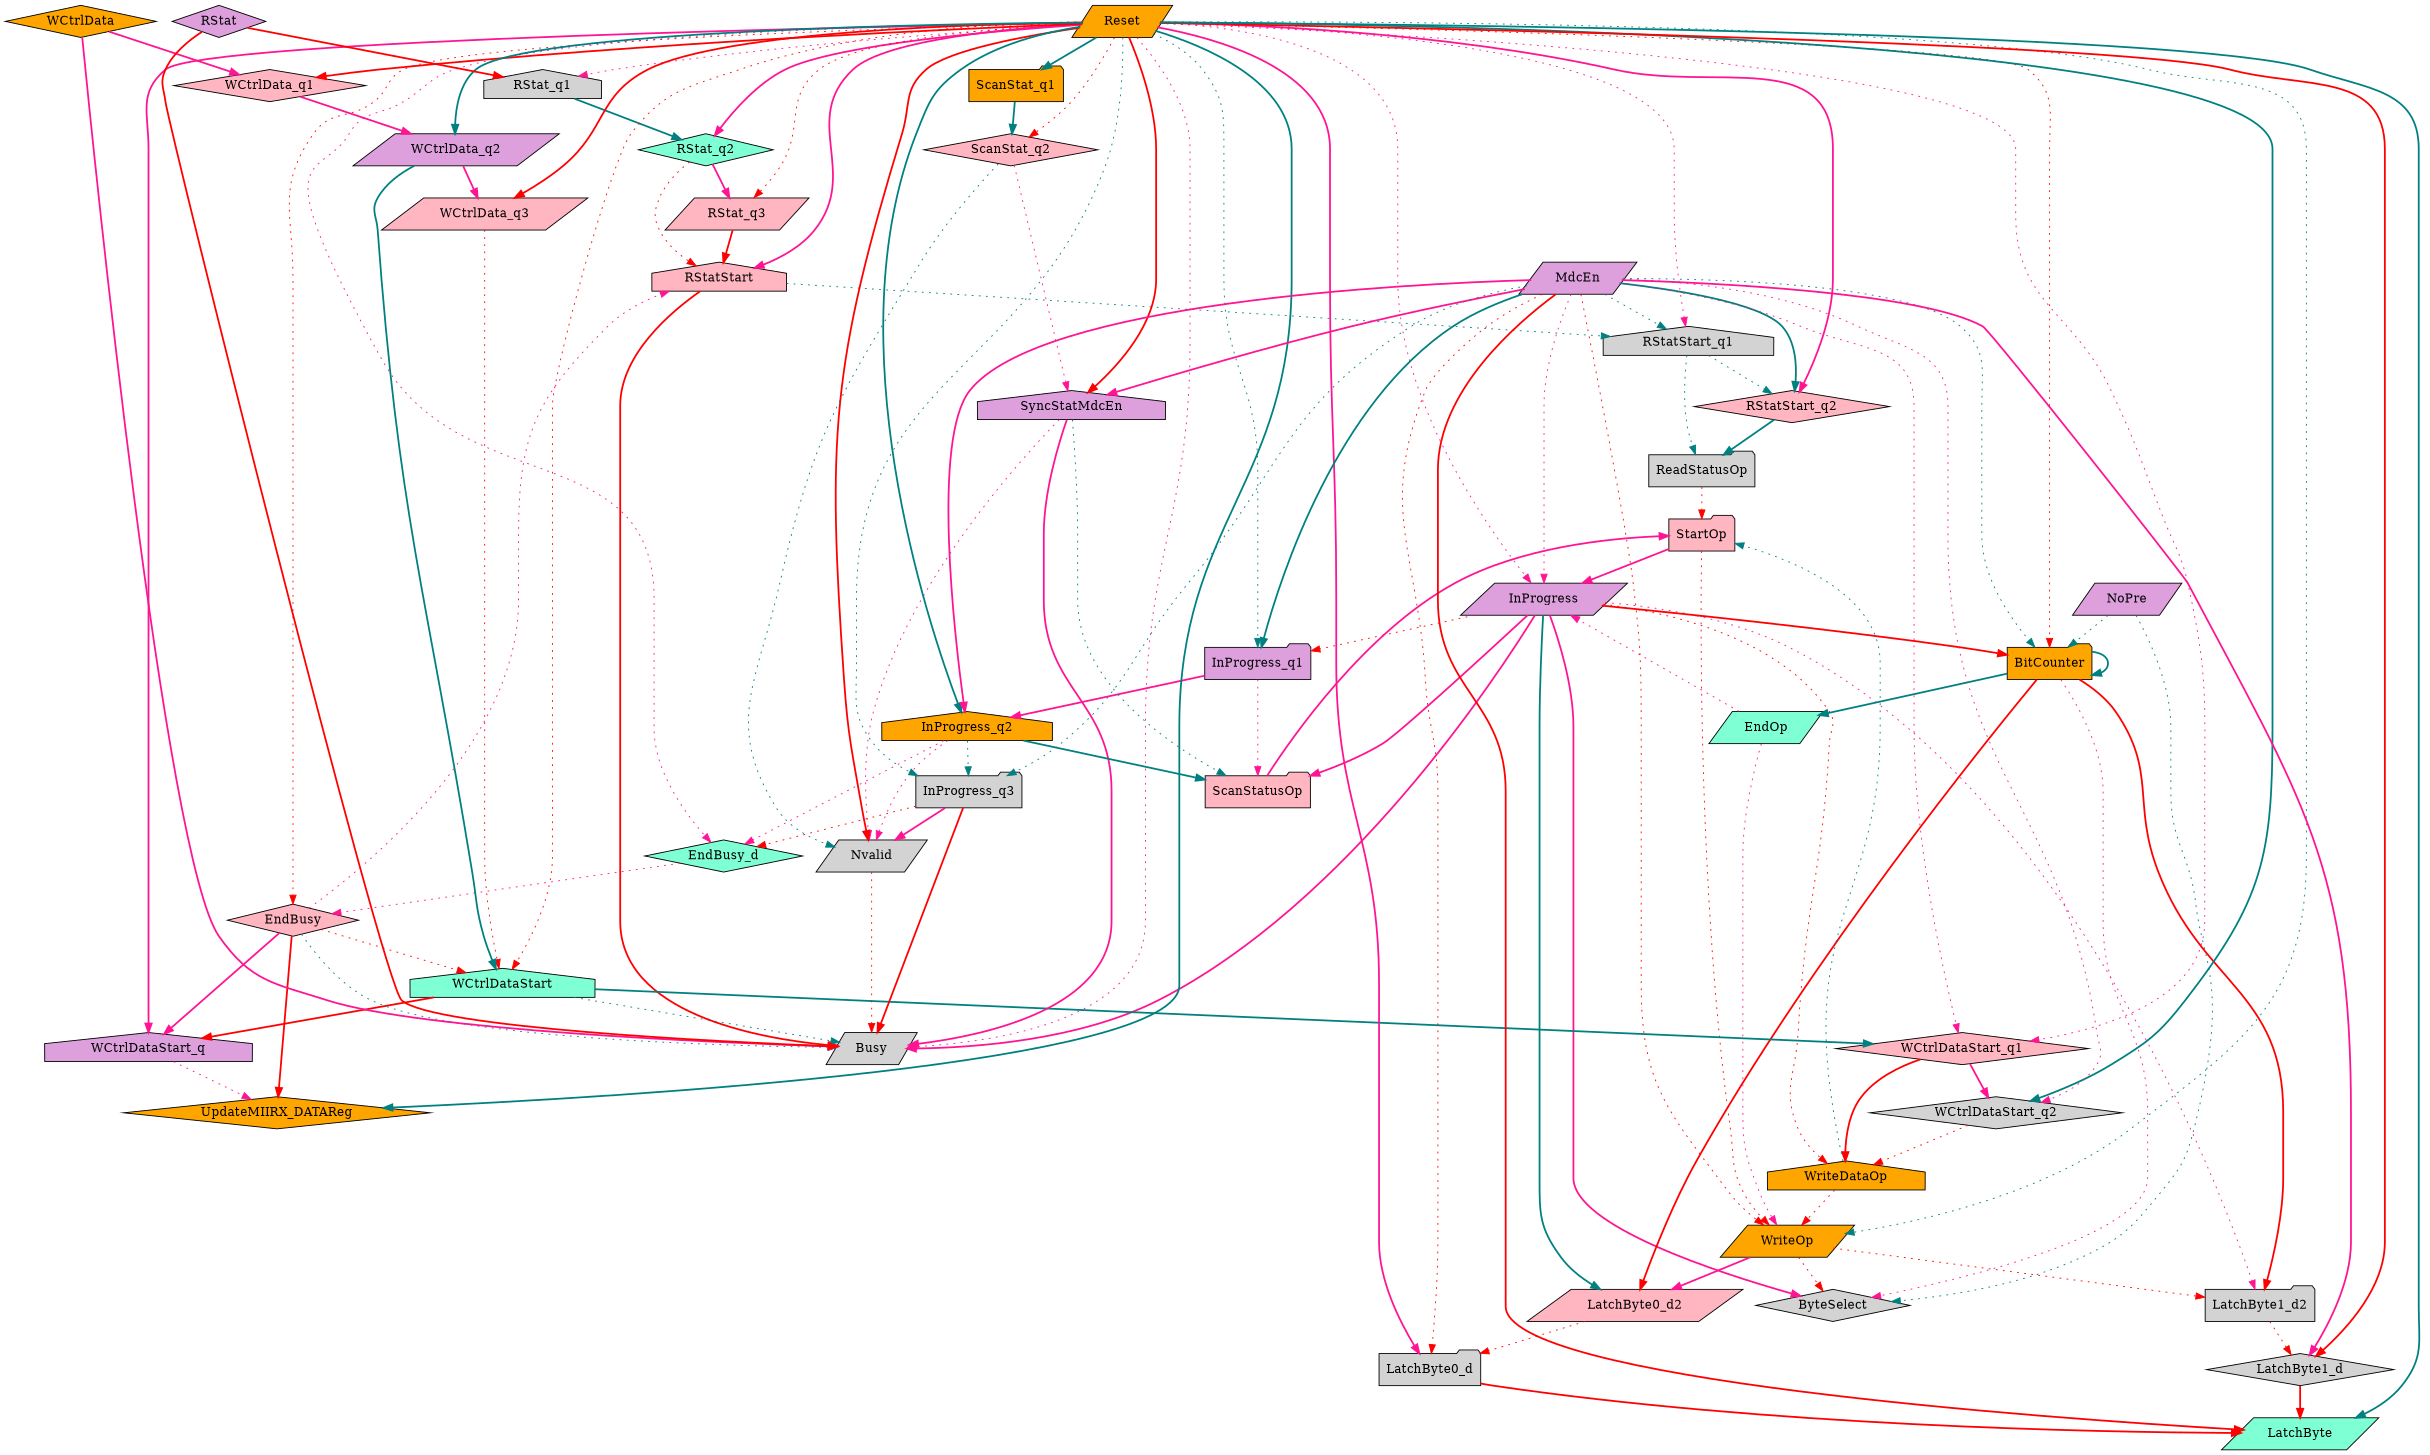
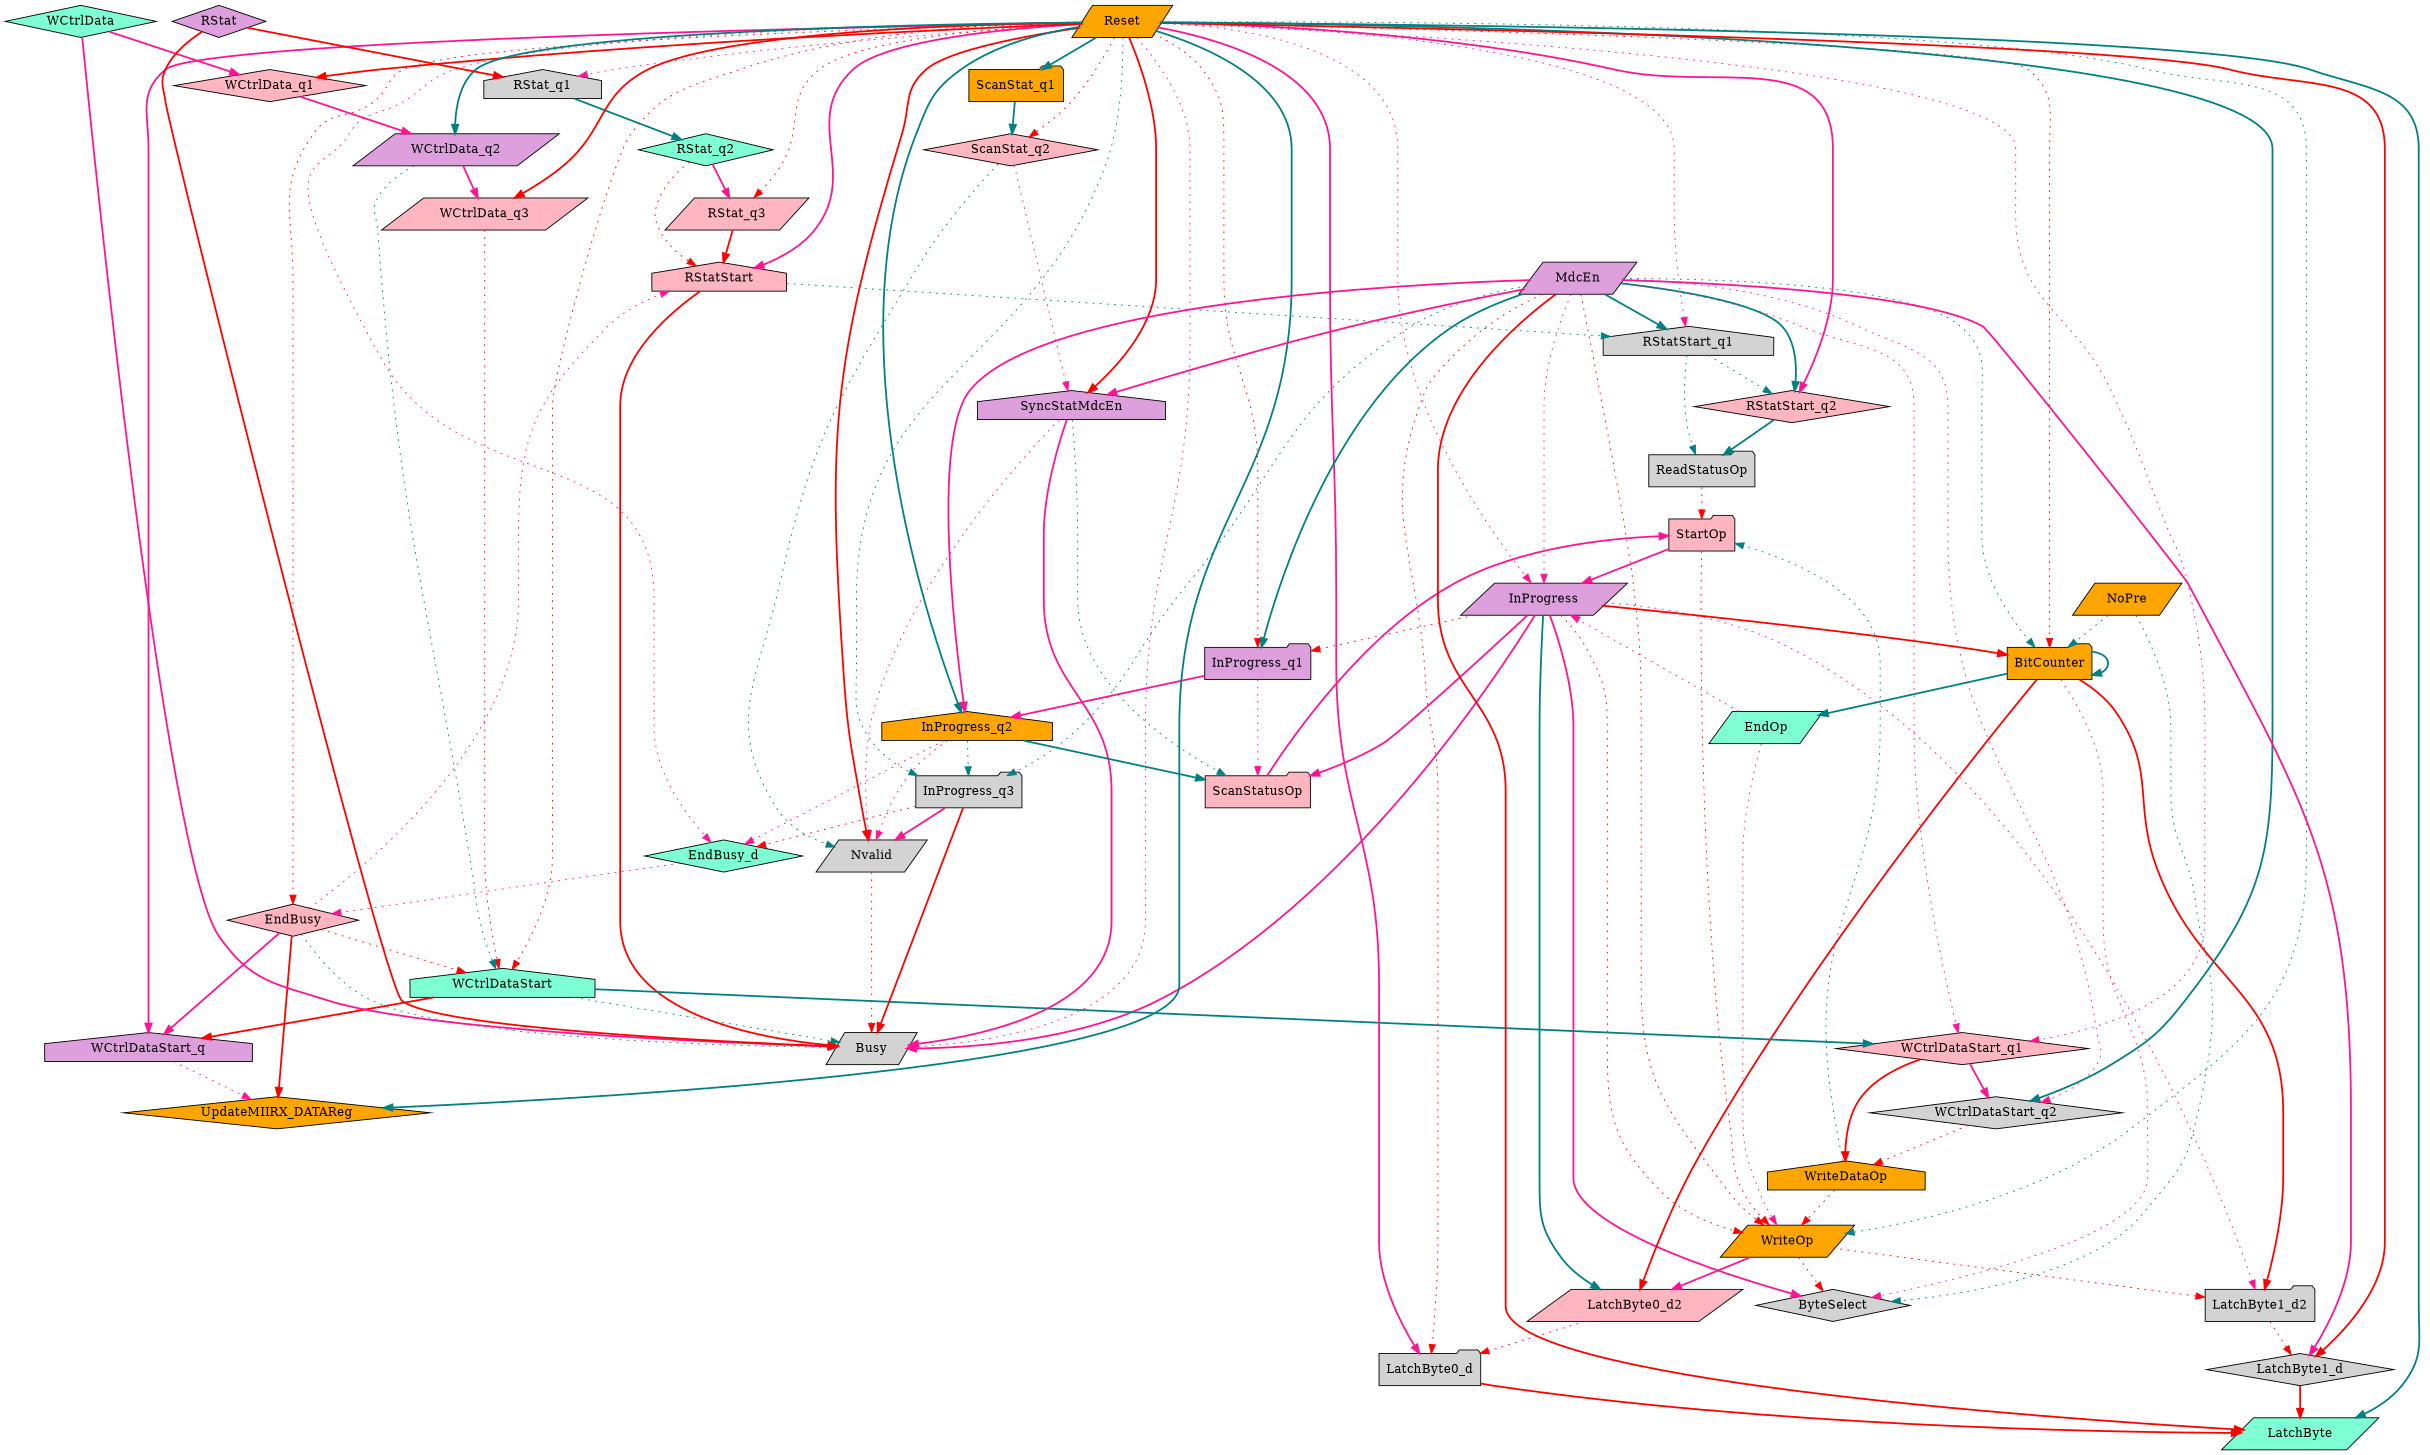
node "WCtrlData": fillcolor orange -> aquamarine
edge "Reset" -> "RStat_q2": removed
edge "MdcEn" -> "RStatStart_q1": style dotted -> bold
edge "Reset" -> "InProgress_q1": color teal -> red
edge "WCtrlData_q2" -> "WCtrlDataStart": style bold -> dotted
node "NoPre": fillcolor plum -> orange
edge "InProgress" -> "WriteDataOp": now "InProgress" -> "WriteOp"
